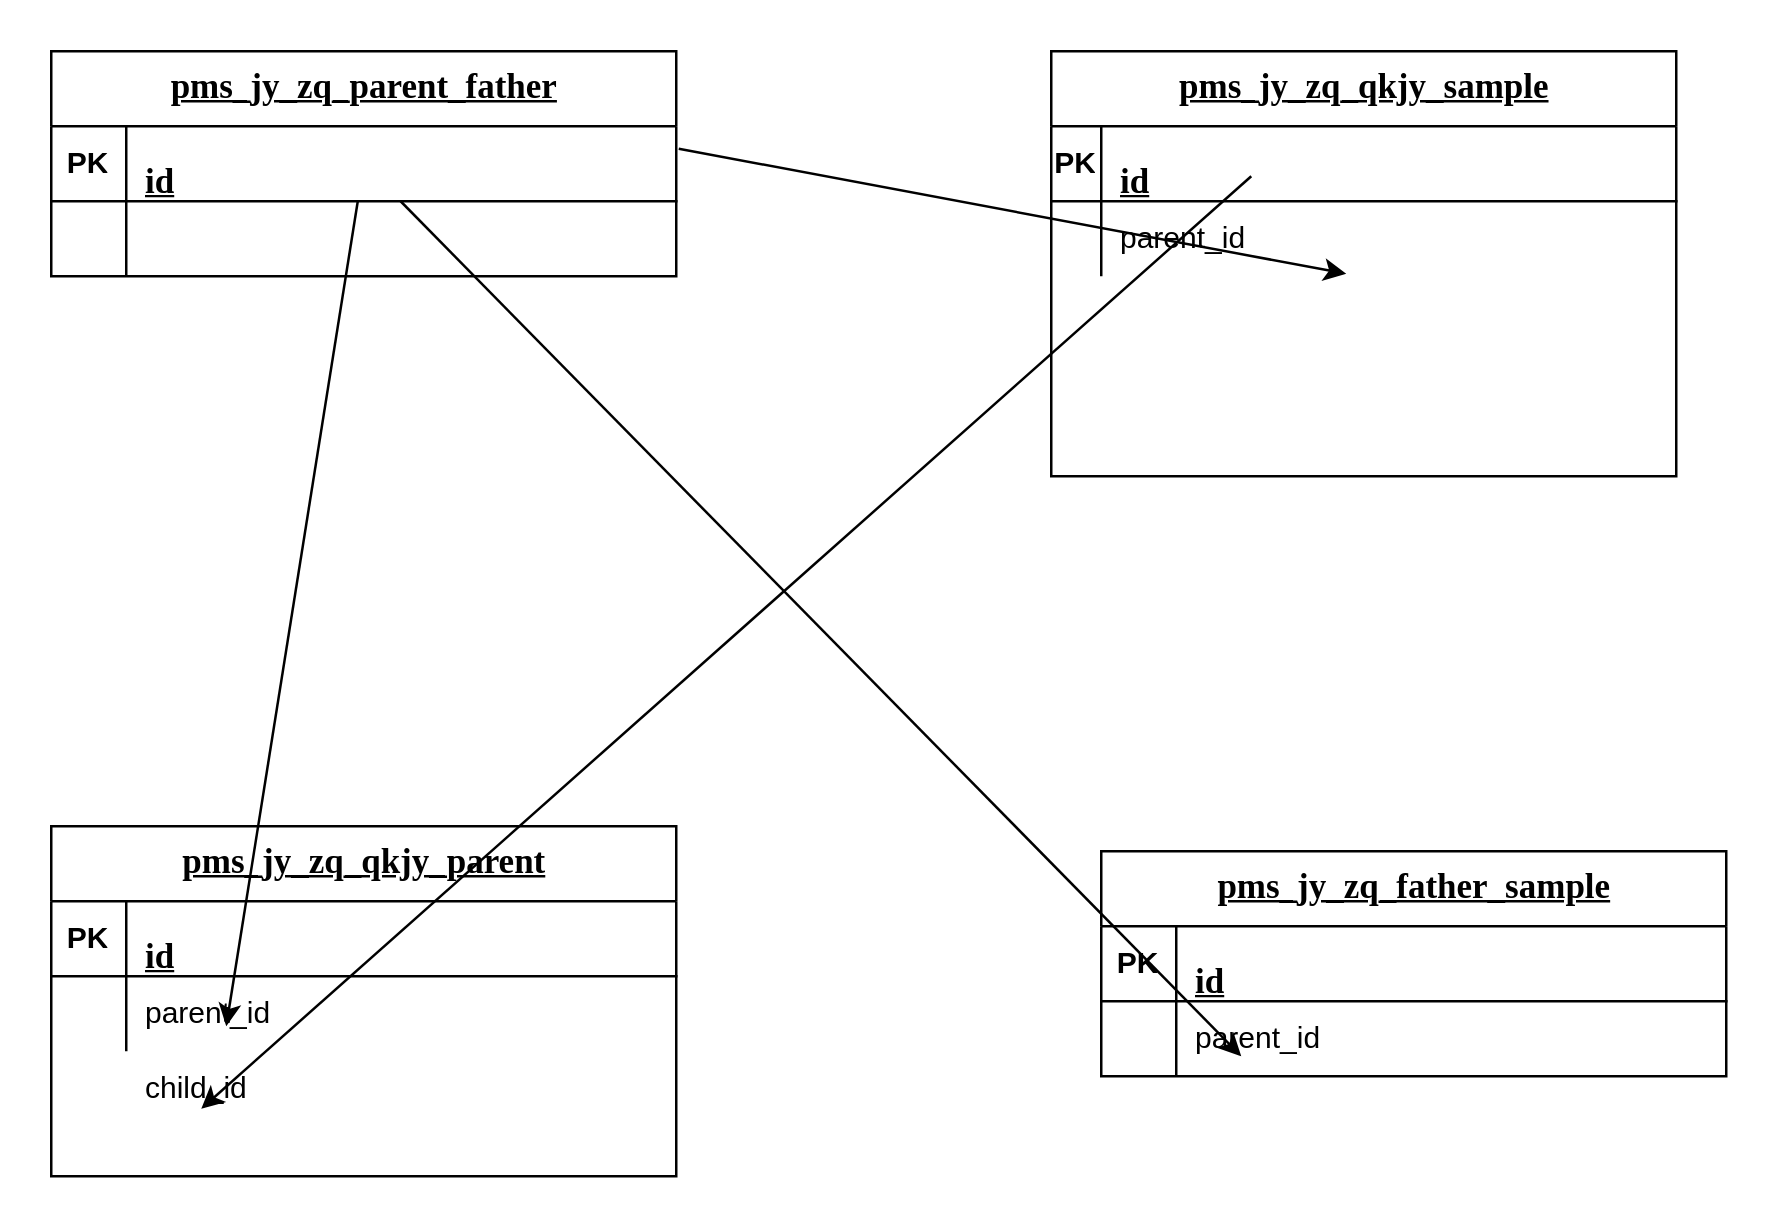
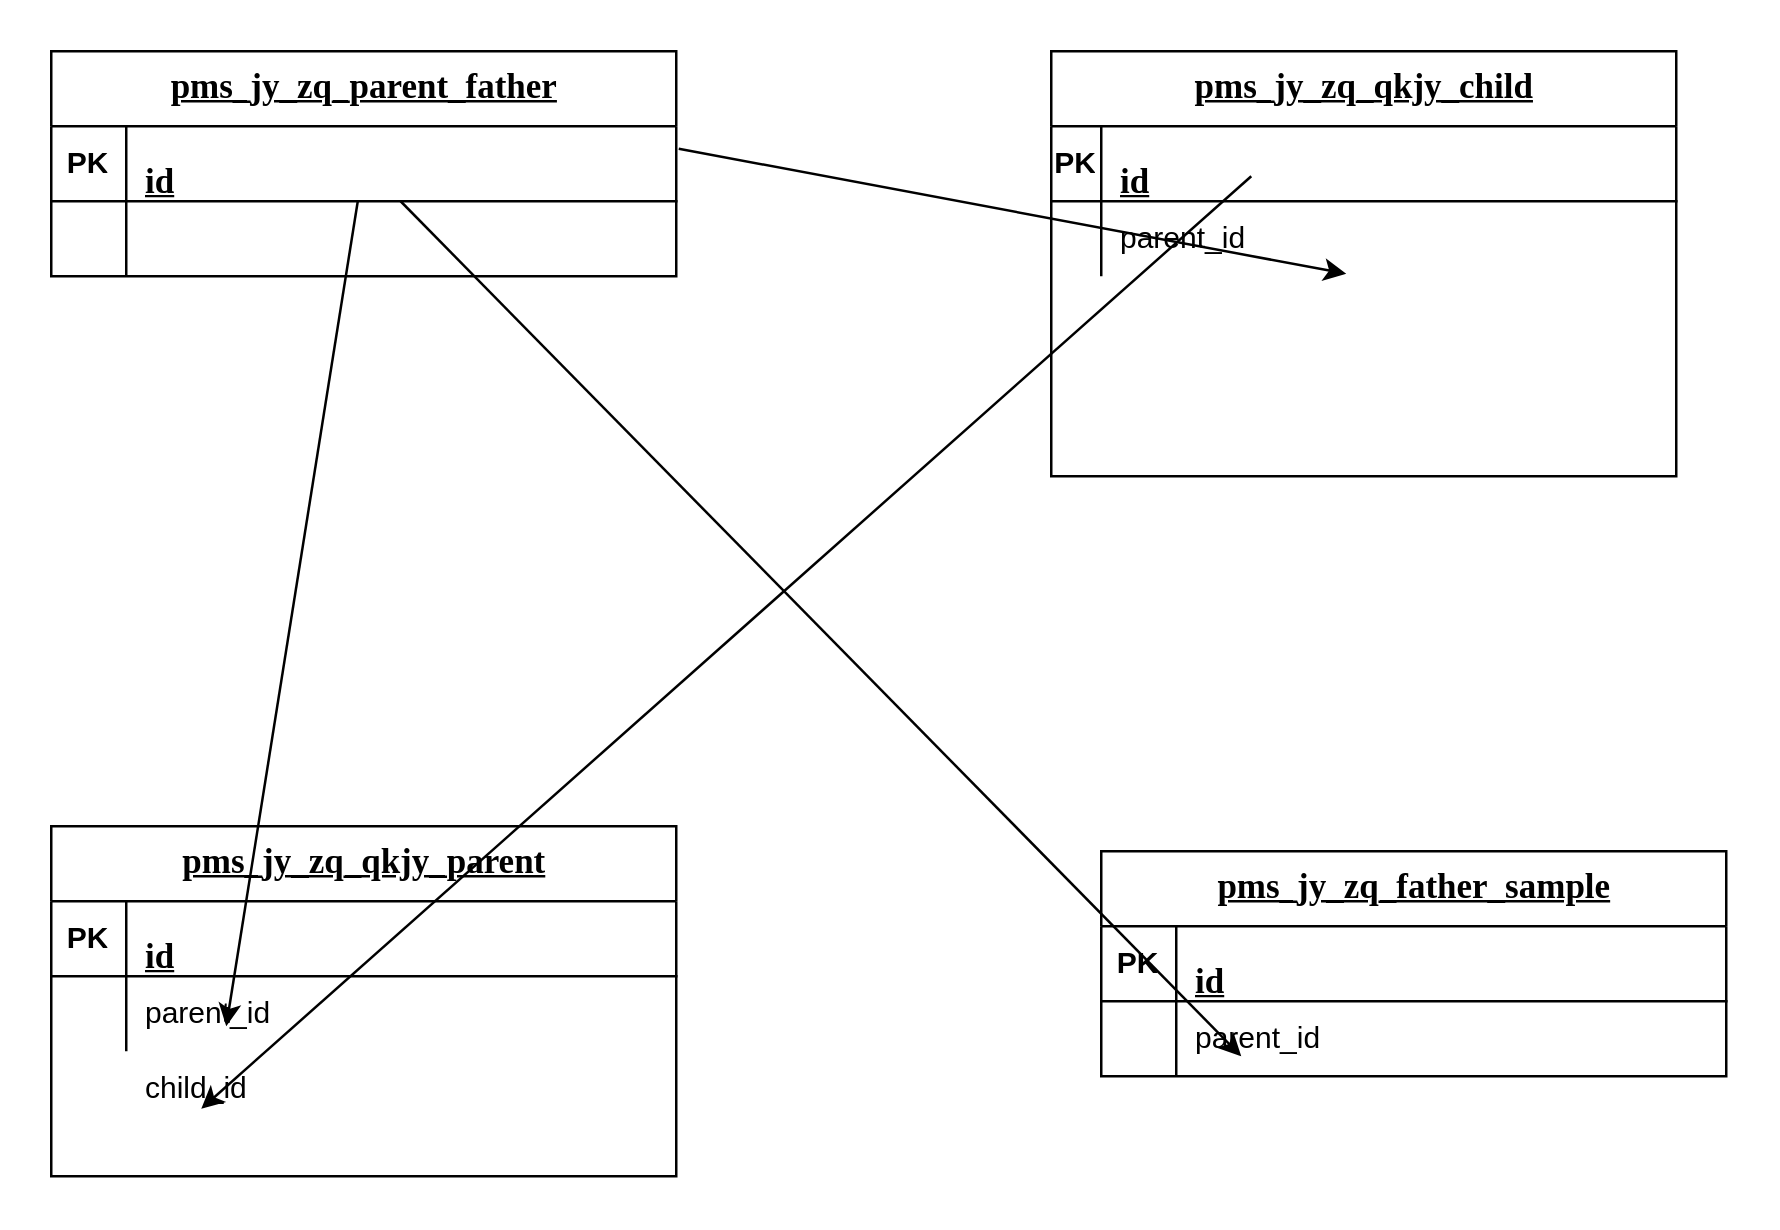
node "pms_jy_zq_qkjy_sample": label "pms_jy_zq_qkjy_sample" -> "pms_jy_zq_qkjy_child"
